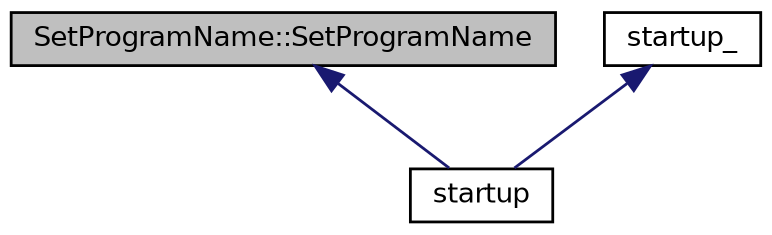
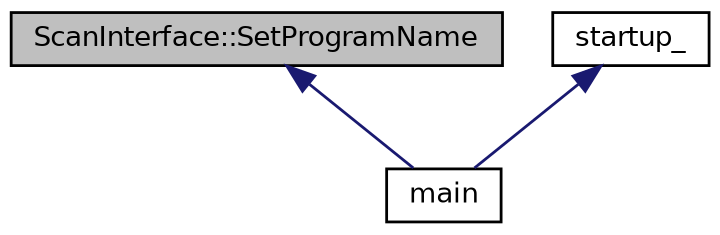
node "SetProgramName::SetProgramName": label "SetProgramName::SetProgramName" -> "ScanInterface::SetProgramName"
node "startup": label "startup" -> "main"
